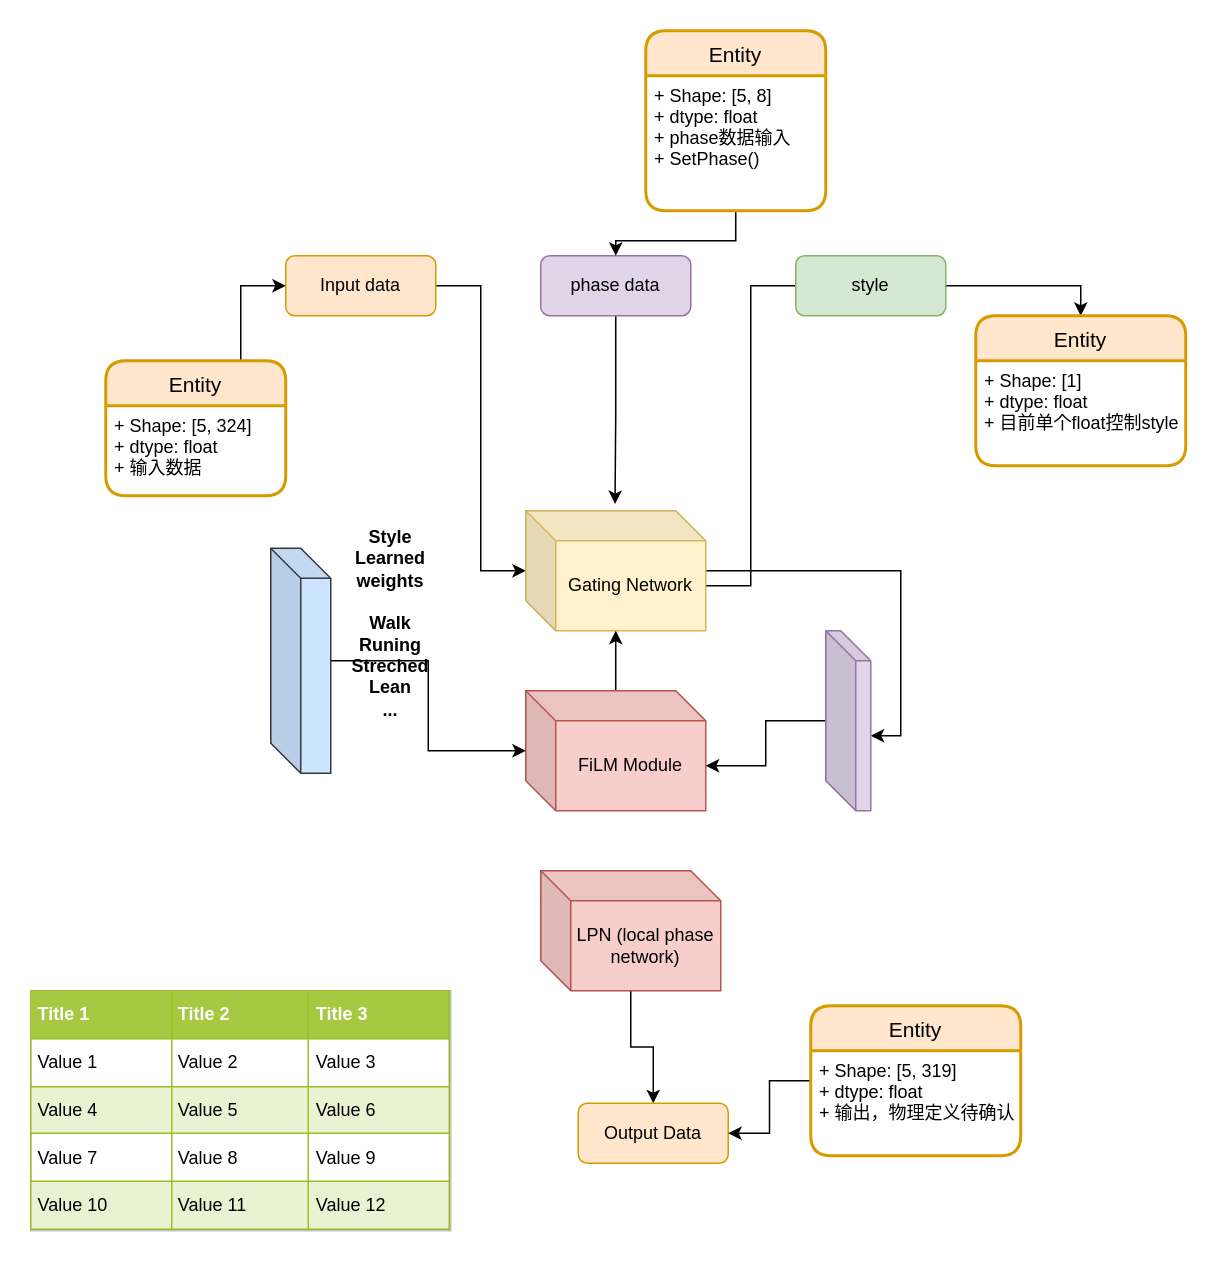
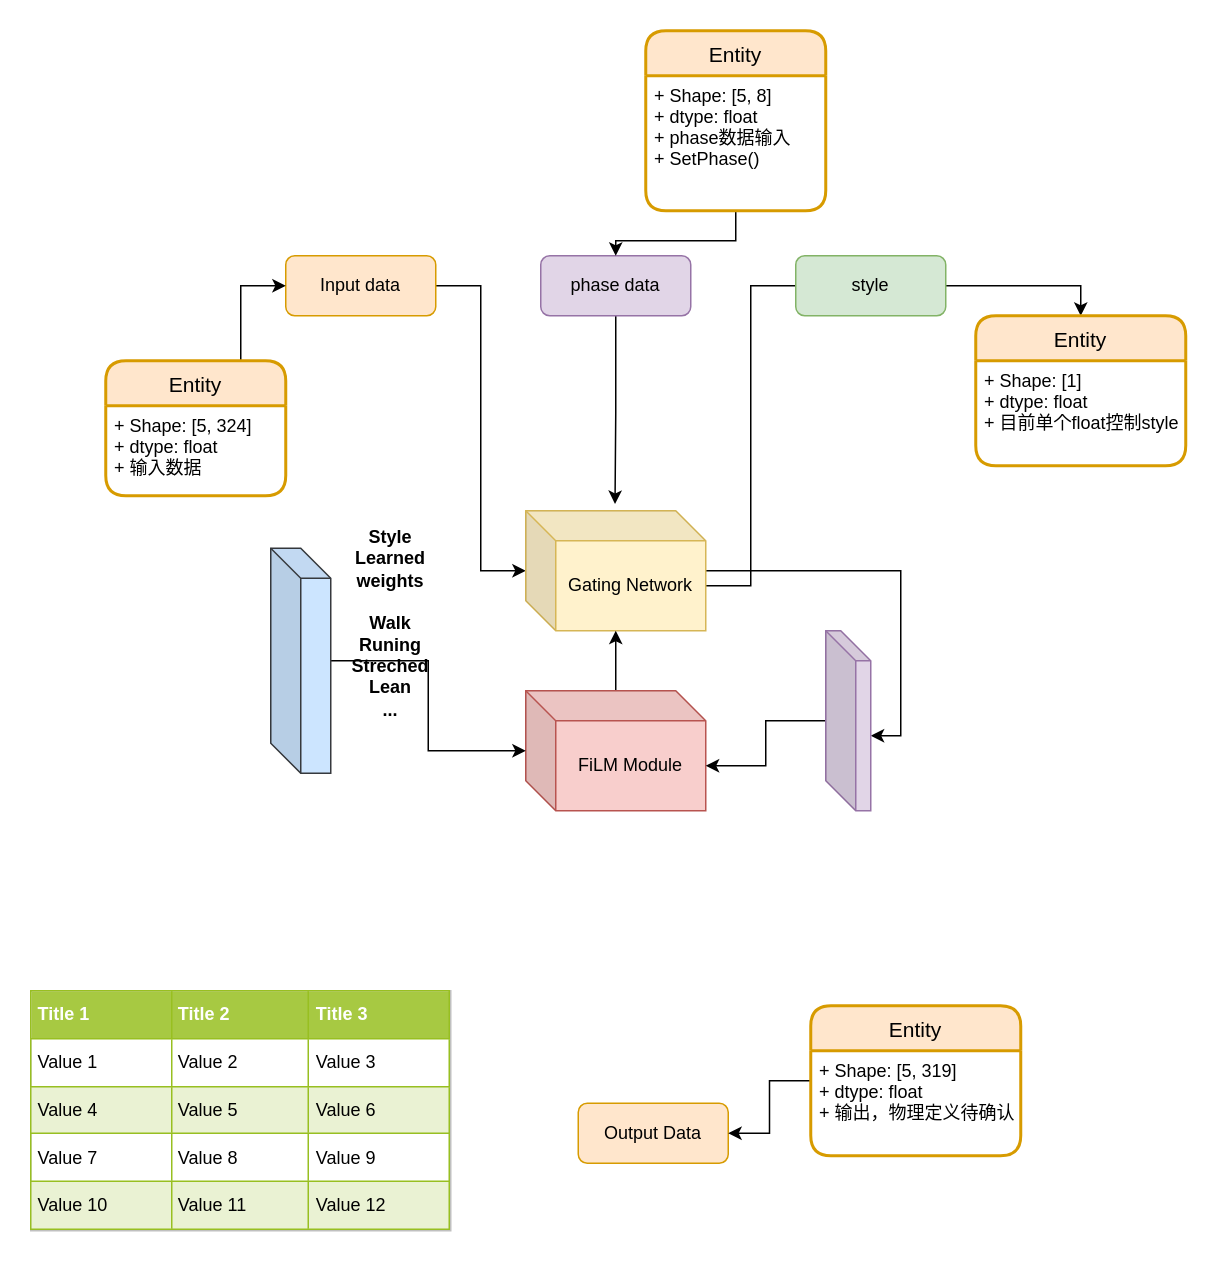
node "LPN (local phase network)": removed
edge "LPN (local phase network)" -> "Output Data": removed
